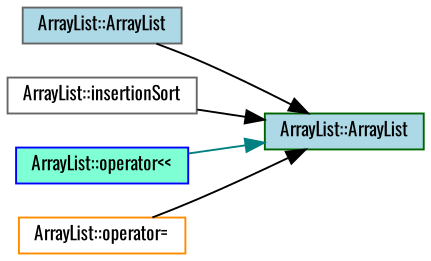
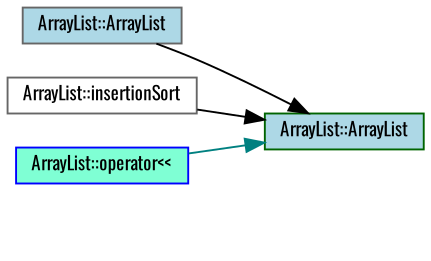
node "ArrayList::operator=": removed
